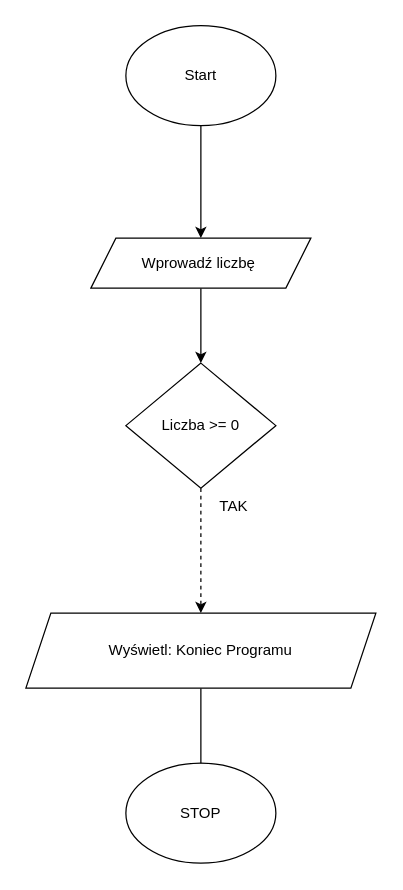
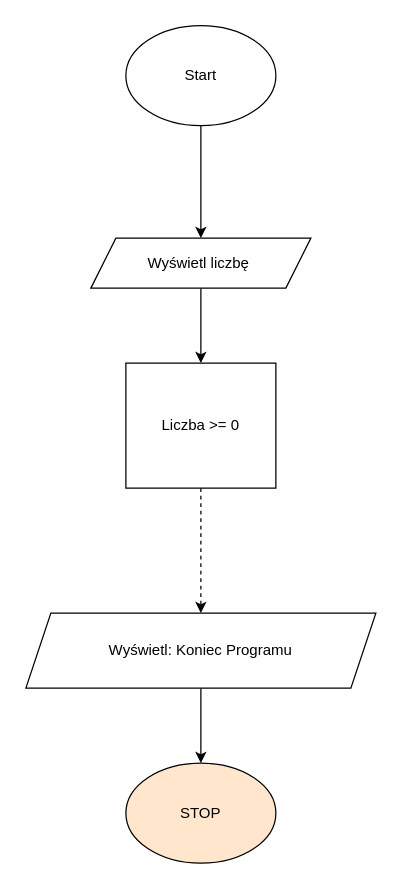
node "Wprowadź liczbę": label "Wprowadź liczbę" -> "Wyświetl liczbę"
node "Liczba >= 0": shape diamond -> rectangle
node "TAK": removed
edge "Wyświetl: Koniec Programu" -- "STOP": arrowhead none -> classic
node "STOP": fillcolor #ffffff -> #ffe6cc
